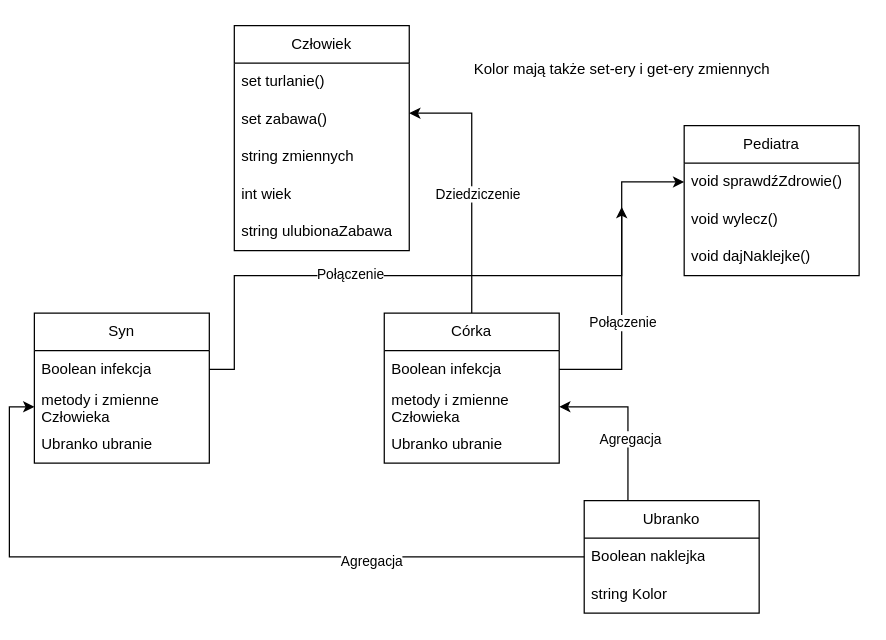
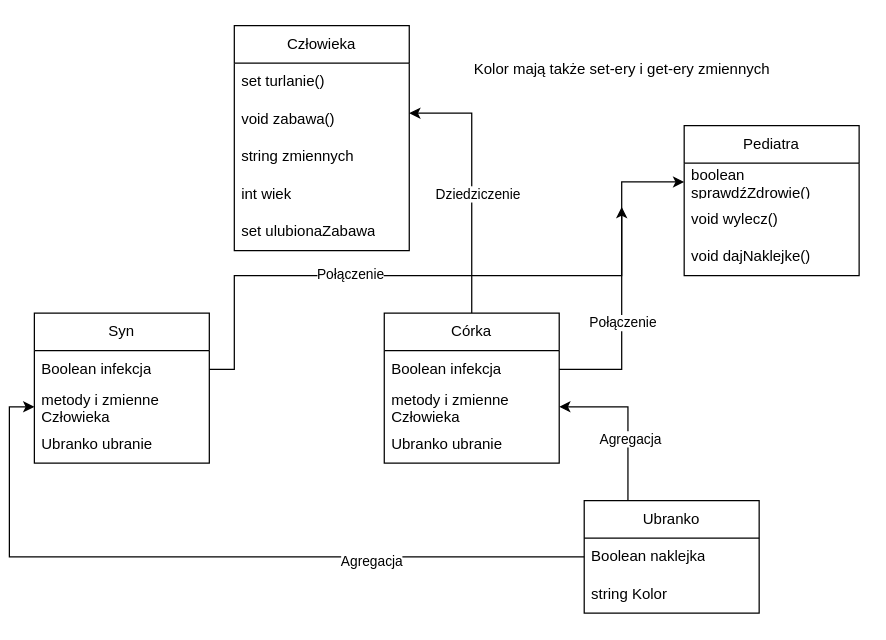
node "Człowiek": label "Człowiek" -> "Człowieka"
node "set zabawa()": label "set zabawa()" -> "void zabawa()"
node "void sprawdźZdrowie()": label "void sprawdźZdrowie()" -> "boolean sprawdźZdrowie()"
node "string ulubionaZabawa": label "string ulubionaZabawa" -> "set ulubionaZabawa"
